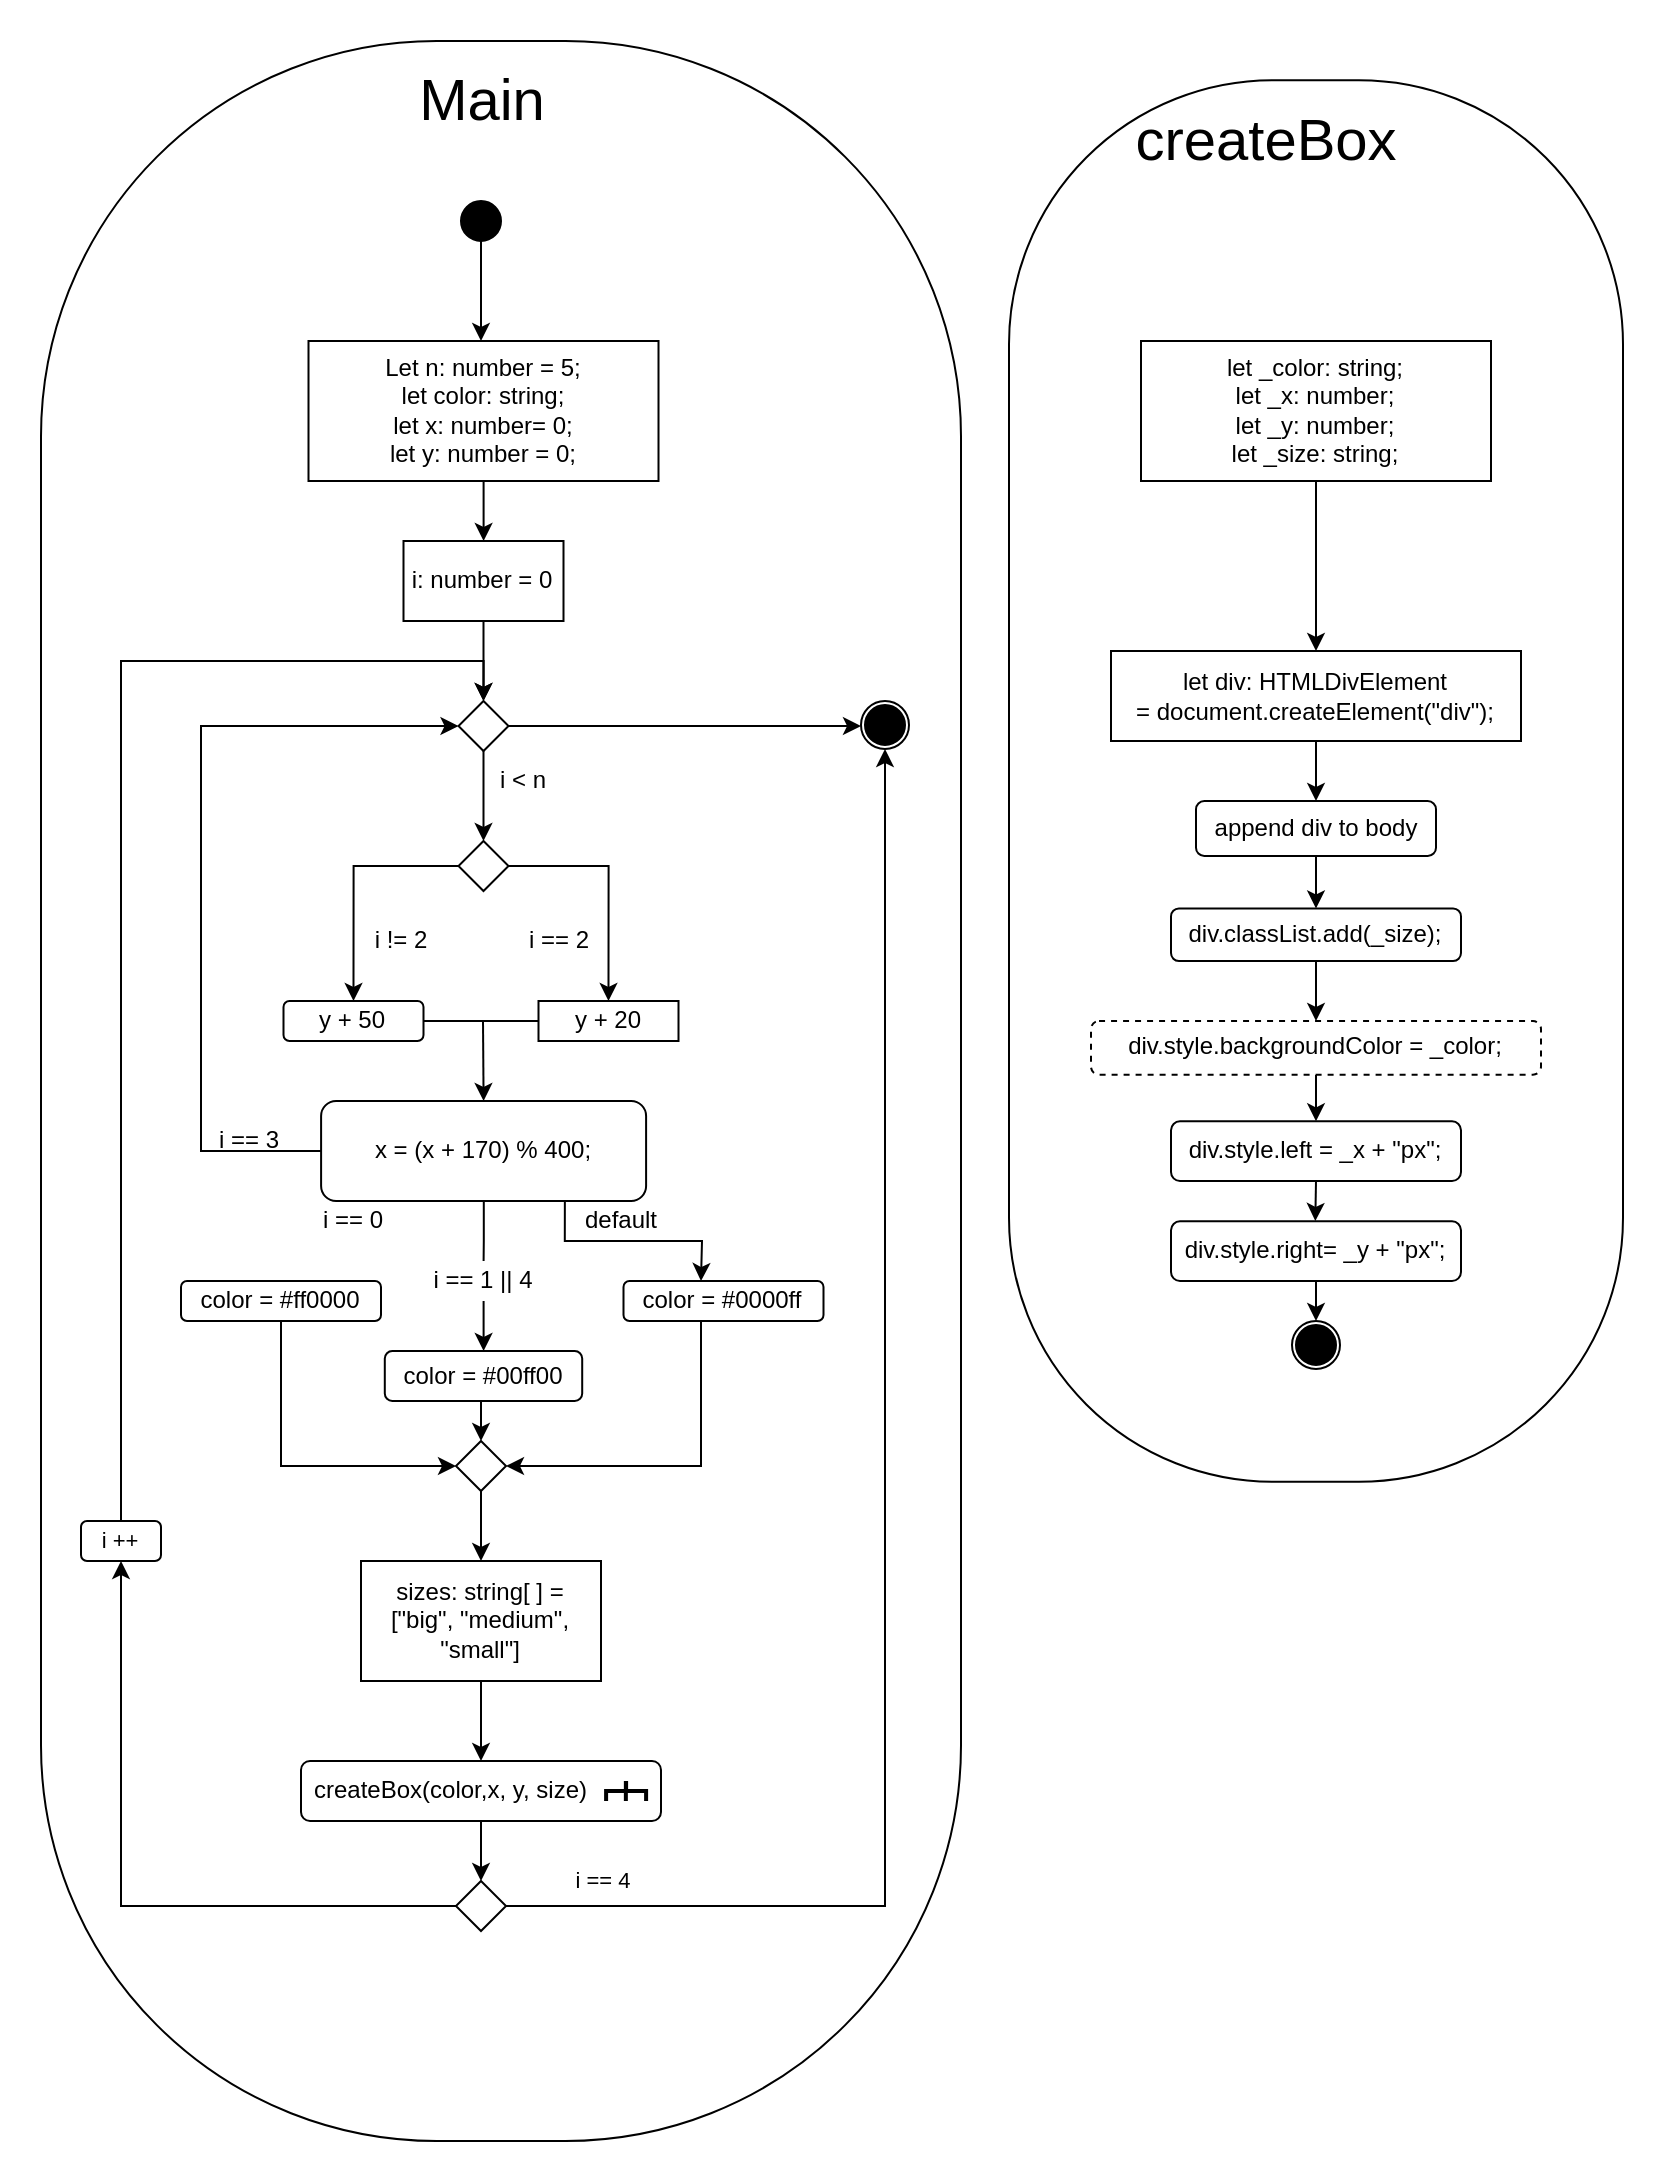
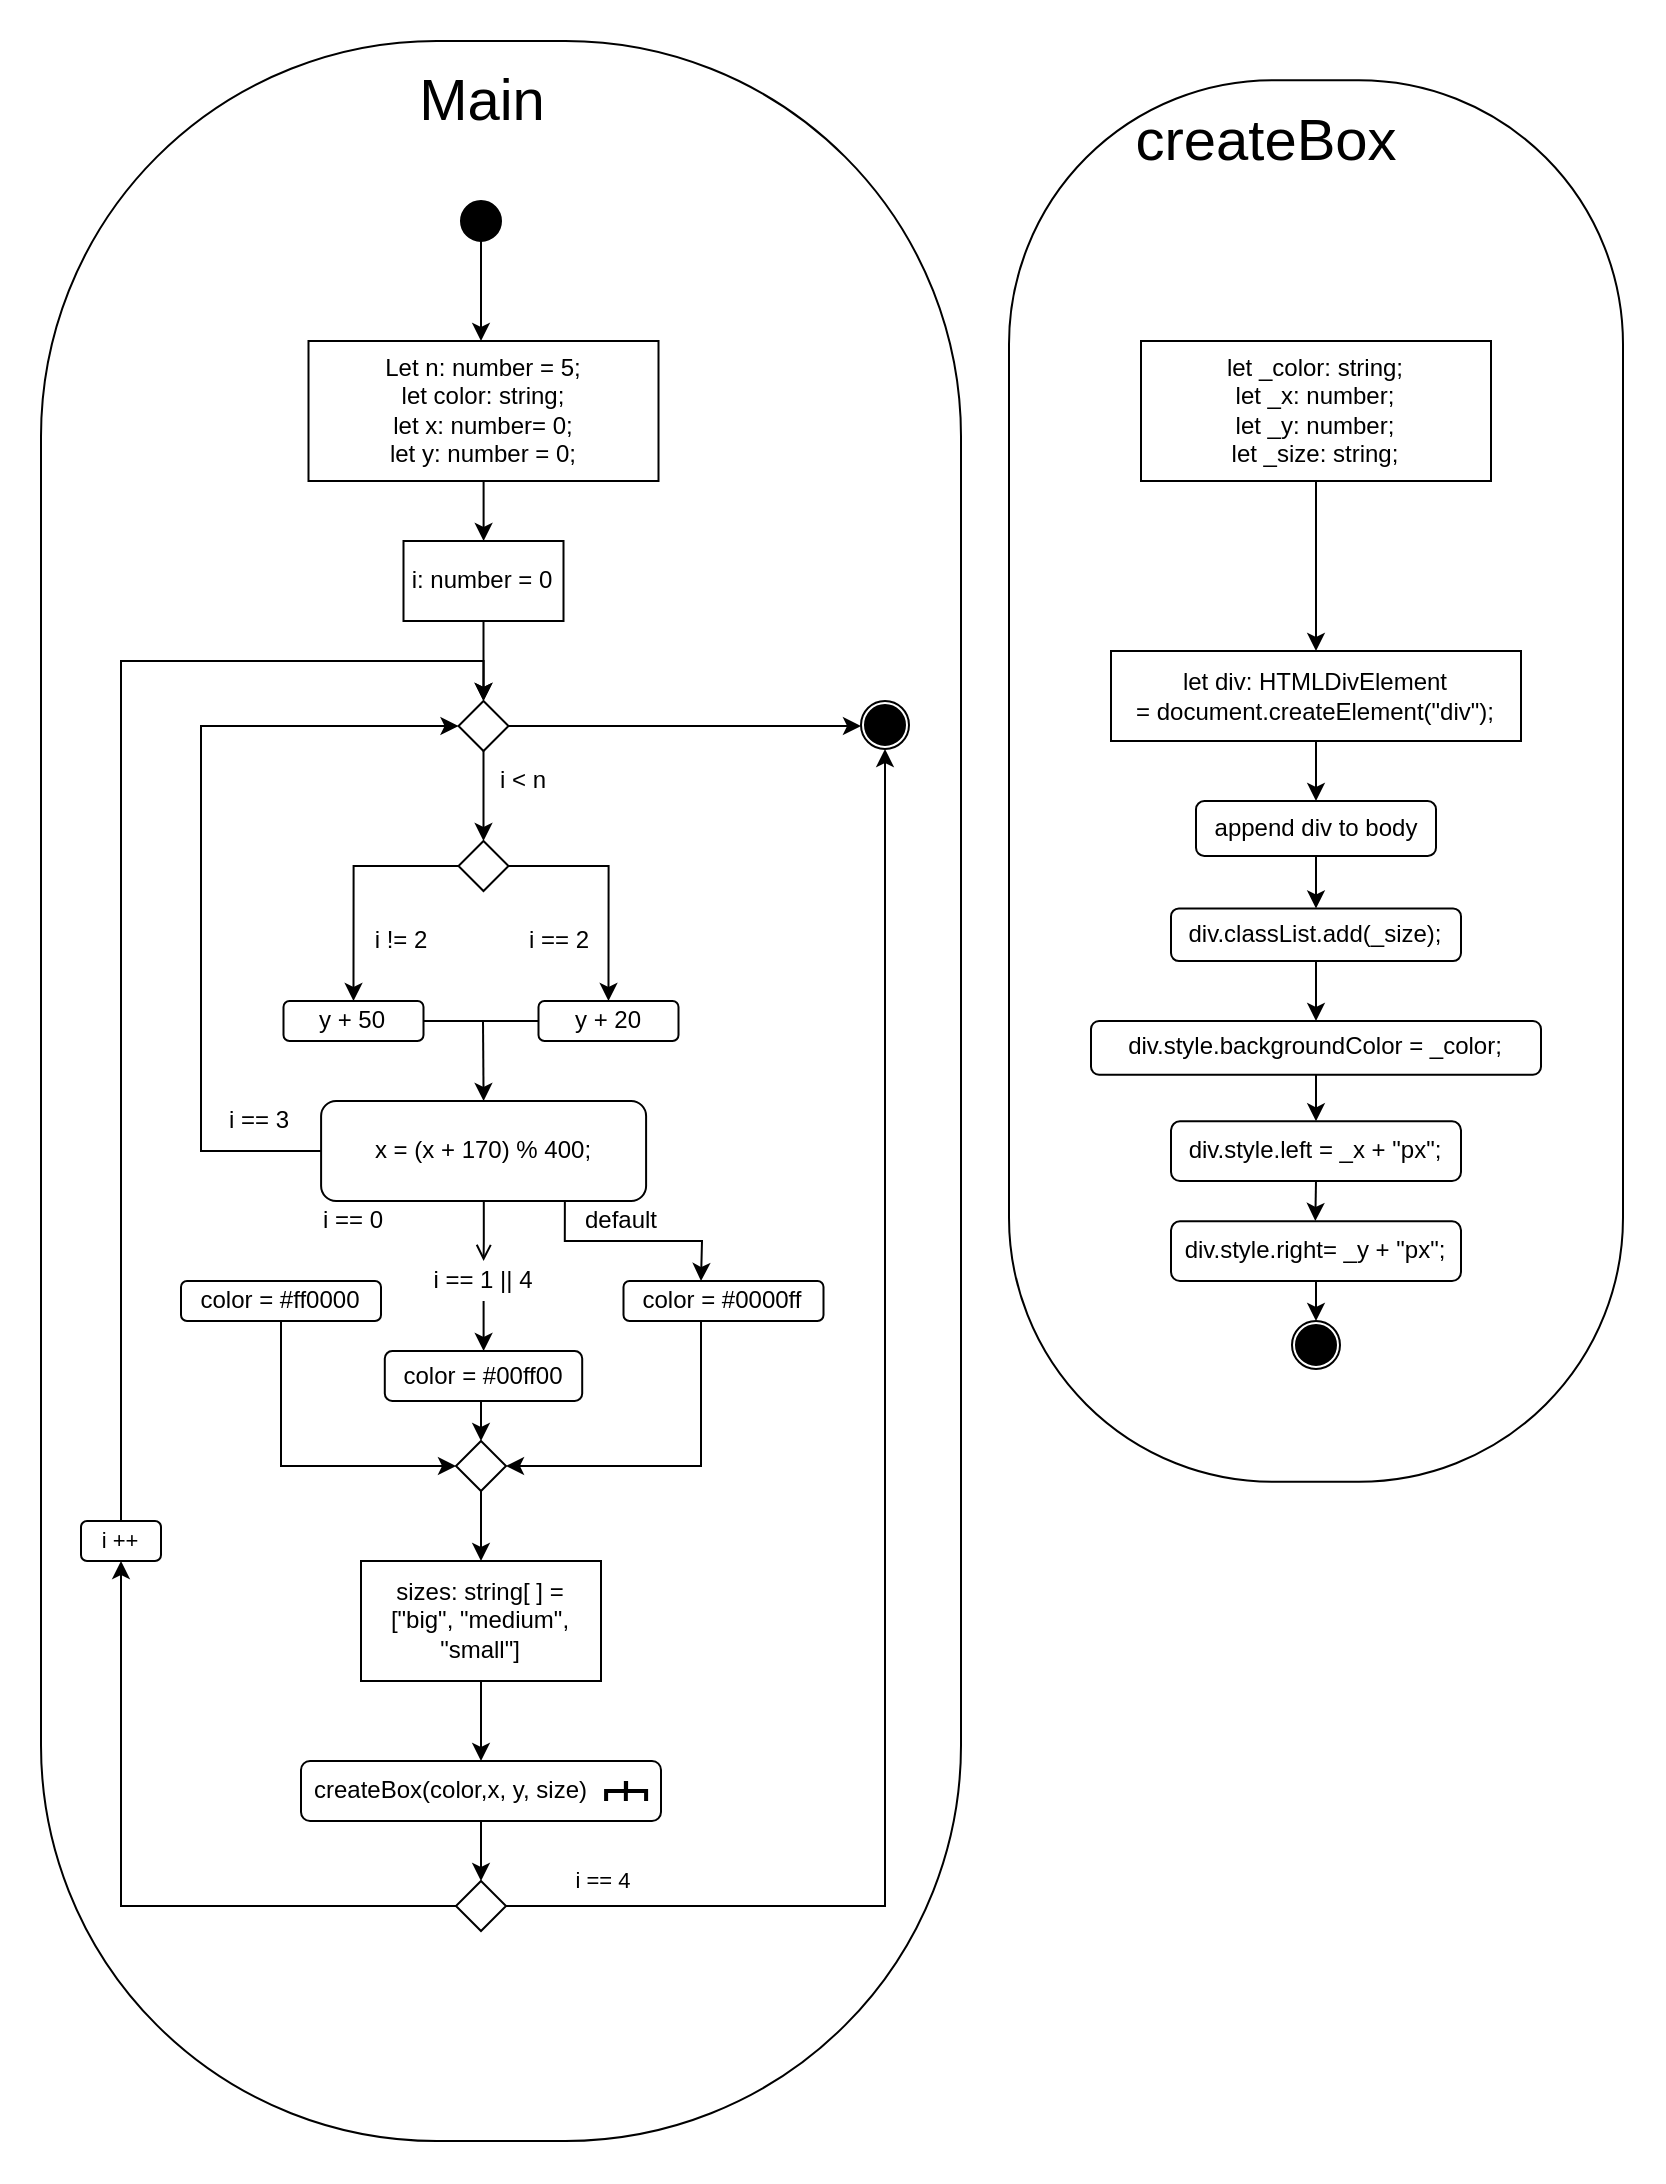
node "y + 20": shape rectangle -> rounded rectangle
node "div.style.backgroundColor = _color;": style dashed -> solid
node "i == 3": moved (249, 1141) -> (259, 1121)
edge "x = (x + 170) % 400;" -- "i == 1 || 4": arrowhead none -> open
